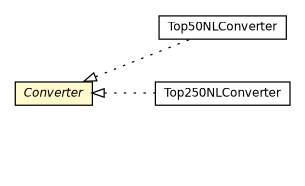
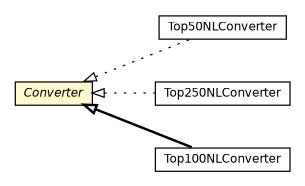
node "Top100NLConverter": added
